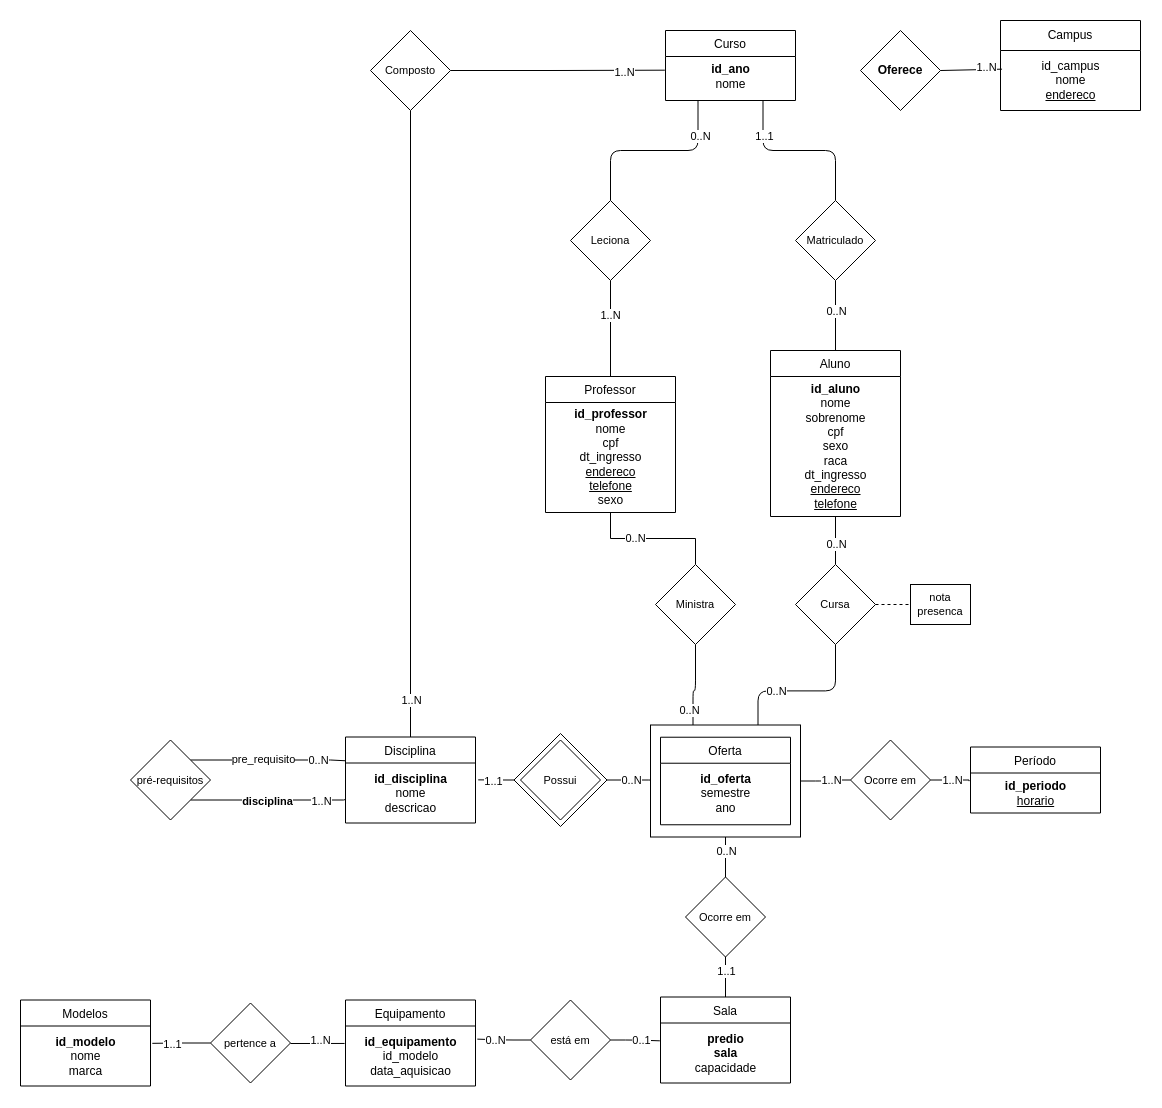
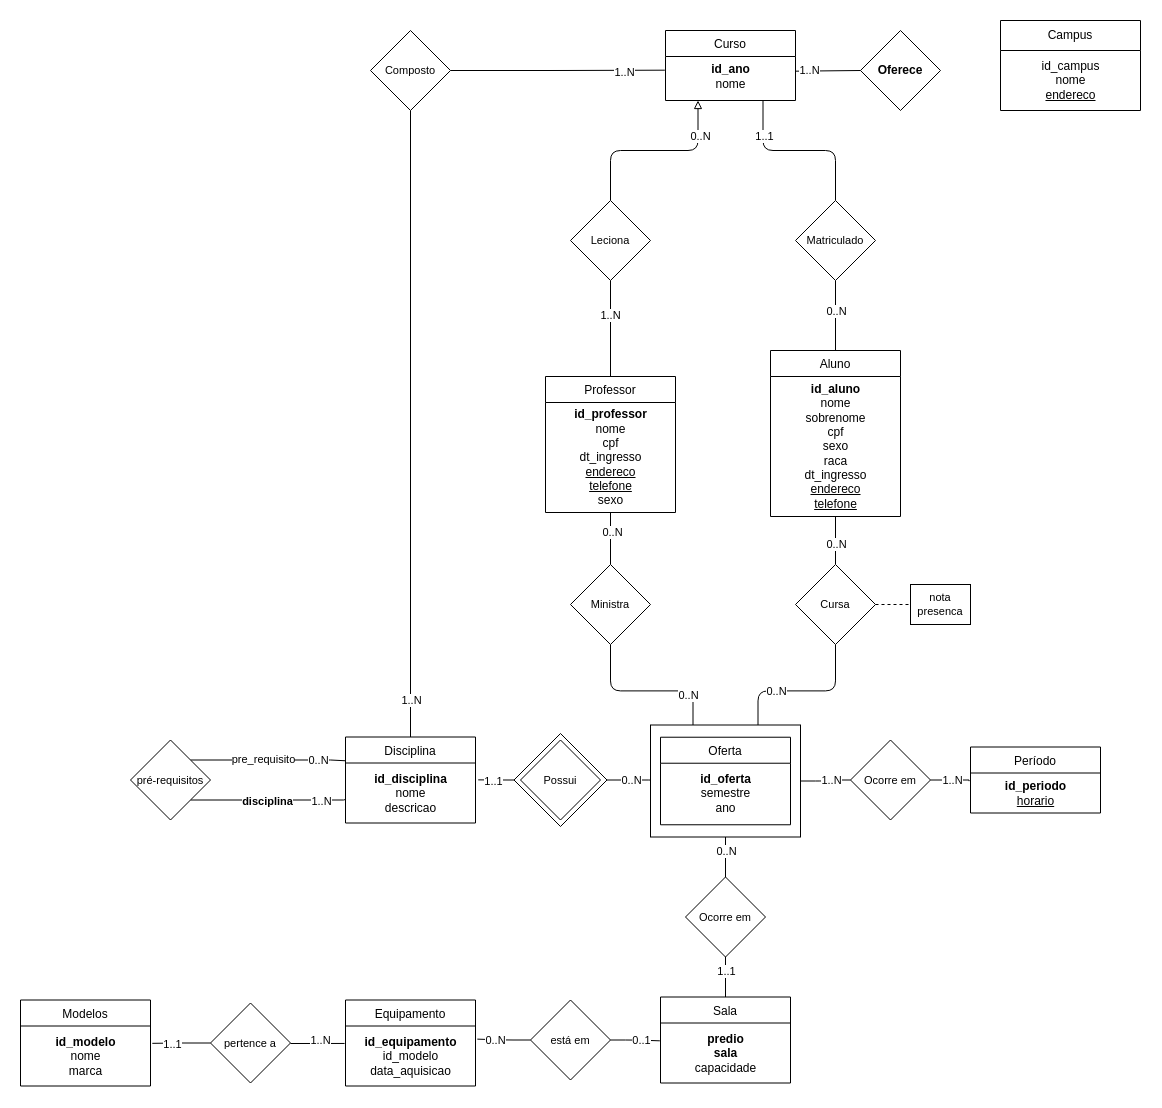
edge "Oferece" -- "id_campus nome endereco": removed, label "1..N"
edge "Oferece" -- "id_ano nome": added, label "1..N"
edge "Curso" -- "Leciona": arrowhead none -> block
node "Ministra": moved (696, 605) -> (611, 605)
